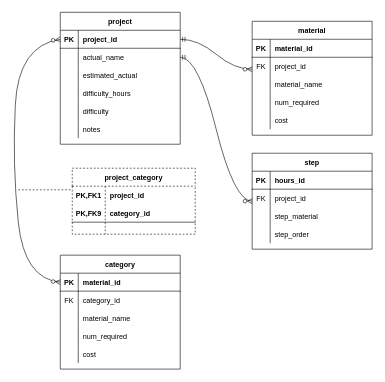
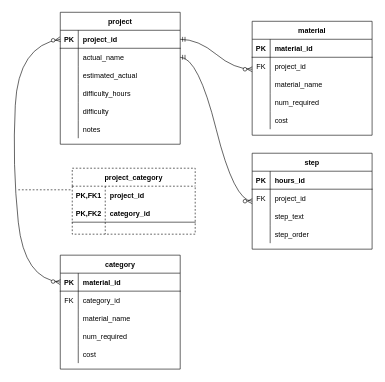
node "PK,FK9": label "PK,FK9" -> "PK,FK2"
node "step_material": label "step_material" -> "step_text"
